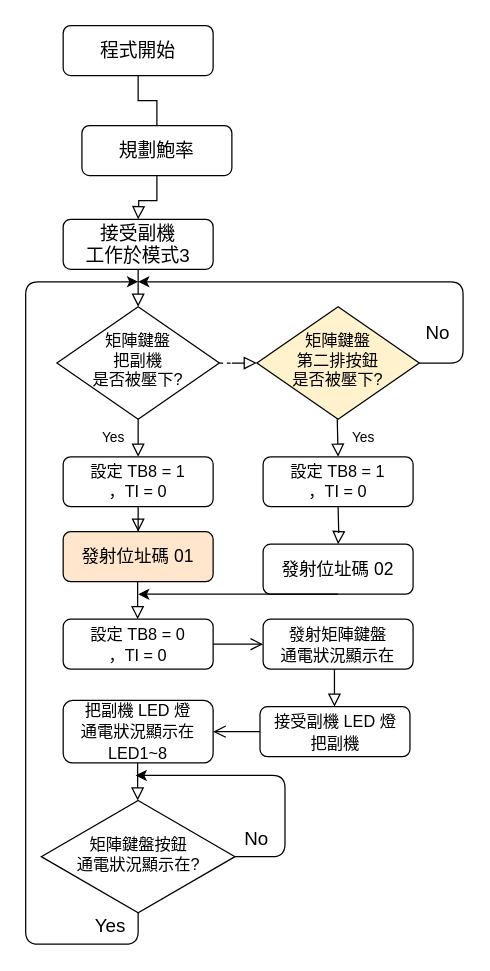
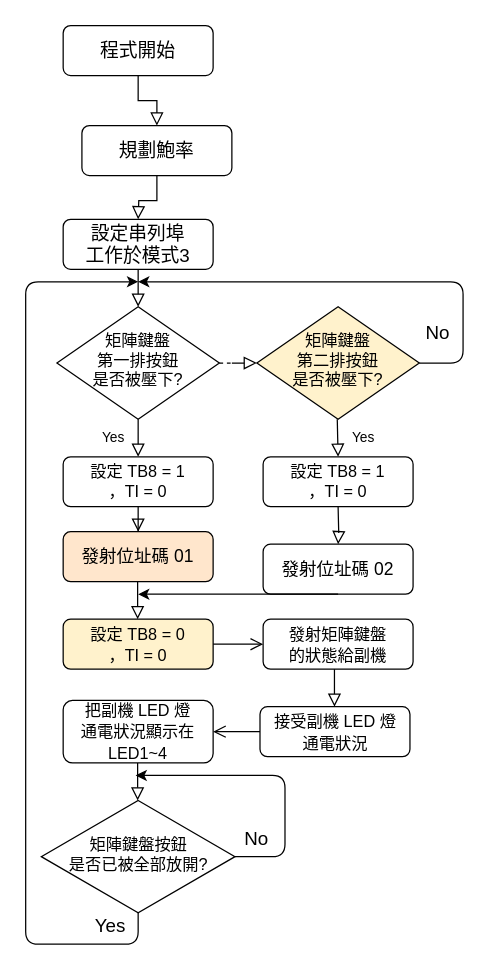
edge "程式開始" -- "規劃鮑率": arrowhead none -> block
node "接受副機 工作於模式3": label "接受副機 工作於模式3" -> "設定串列埠 工作於模式3"
node "矩陣鍵盤把副機是否被壓下?": label "矩陣鍵盤把副機是否被壓下?" -> "矩陣鍵盤第一排按鈕是否被壓下?"
node "設定 TB8 = 0，TI = 0": fillcolor #ffffff -> #fff2cc
node "發射矩陣鍵盤 通電狀況顯示在": label "發射矩陣鍵盤 通電狀況顯示在" -> "發射矩陣鍵盤 的狀態給副機"
node "把副機 LED 燈 通電狀況顯示在 LED1~8": label "把副機 LED 燈 通電狀況顯示在 LED1~8" -> "把副機 LED 燈 通電狀況顯示在 LED1~4"
node "接受副機 LED 燈 把副機": label "接受副機 LED 燈 把副機" -> "接受副機 LED 燈 通電狀況"
node "矩陣鍵盤按鈕通電狀況顯示在?": label "矩陣鍵盤按鈕通電狀況顯示在?" -> "矩陣鍵盤按鈕是否已被全部放開?"
